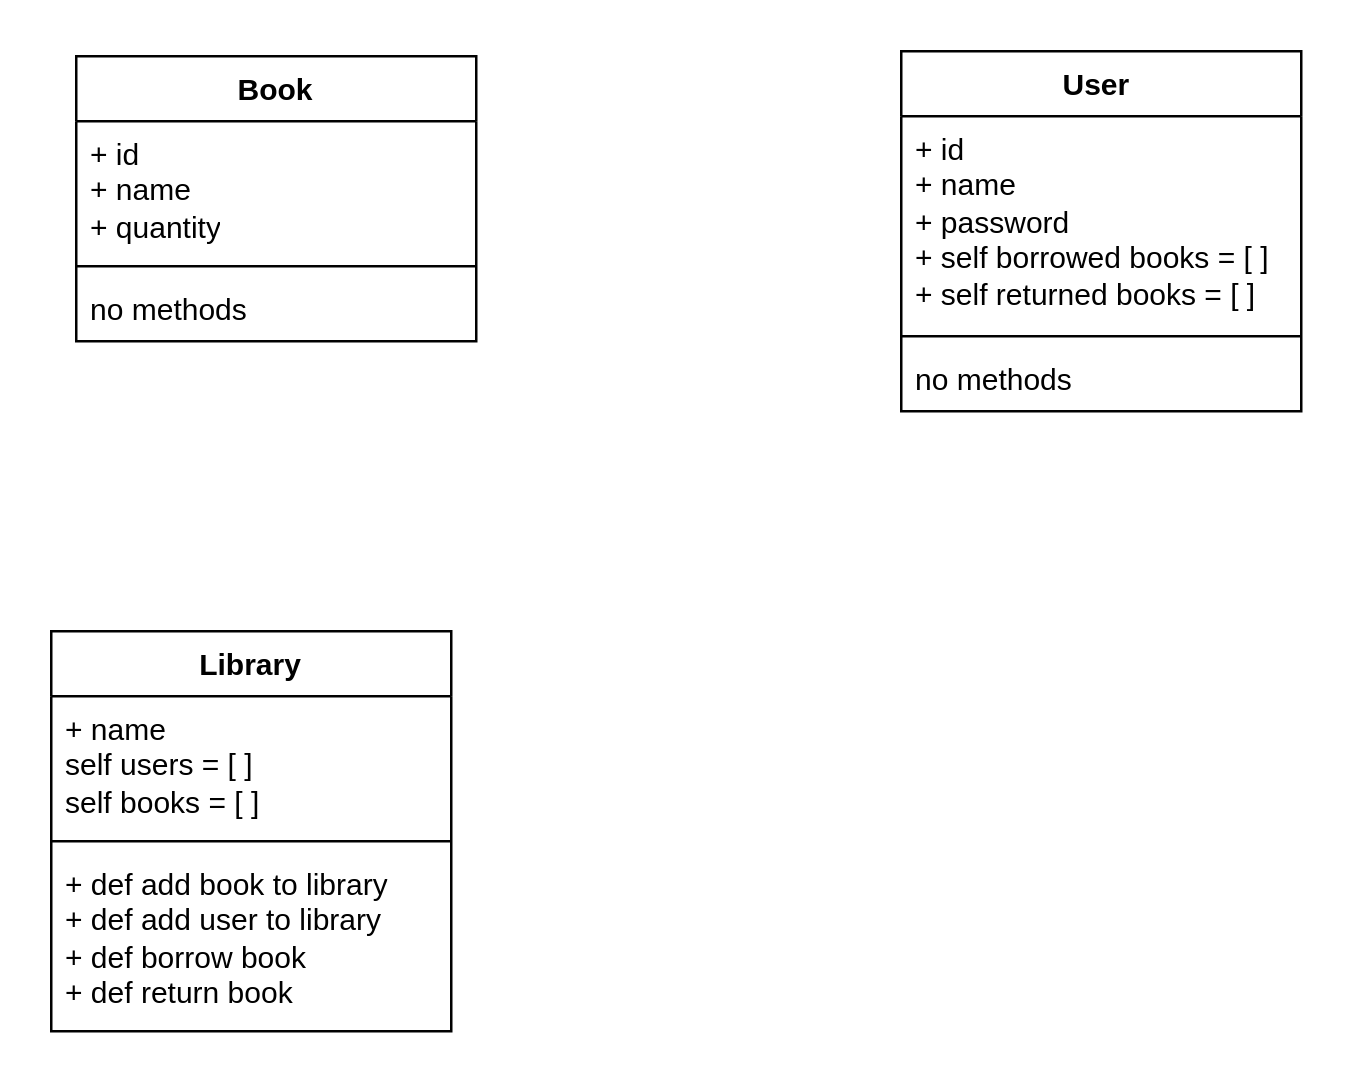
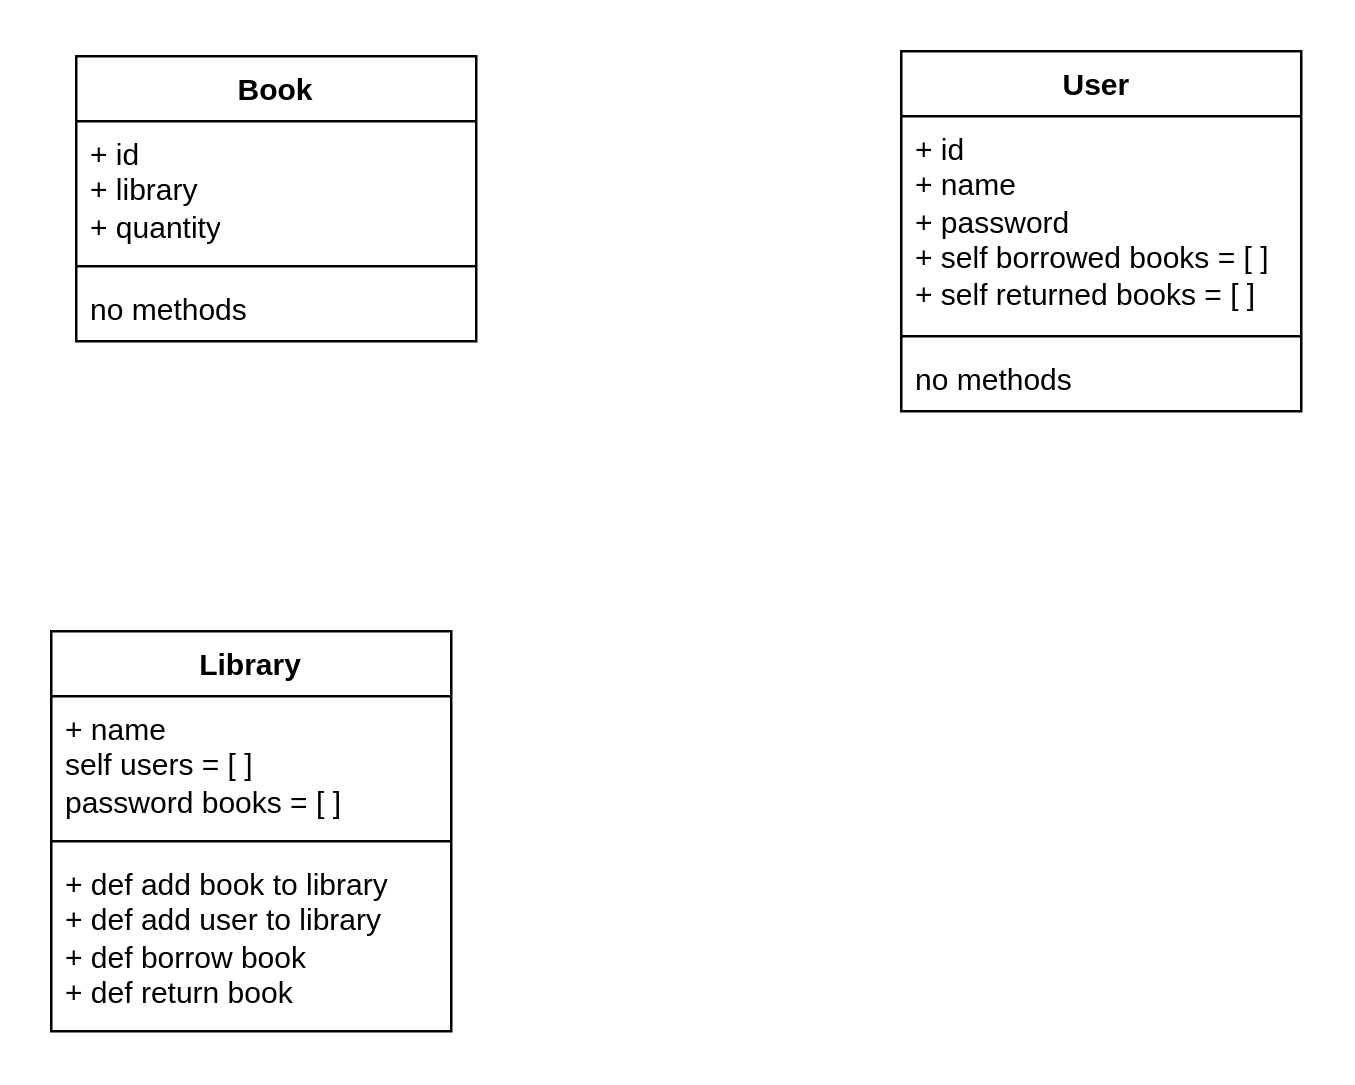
node "+ id + name + quantity": label "+ id + name + quantity" -> "+ id + library + quantity"
node "+ name self users = [ ] self books = [ ]": label "+ name self users = [ ] self books = [ ]" -> "+ name self users = [ ] password books = [ ]"
